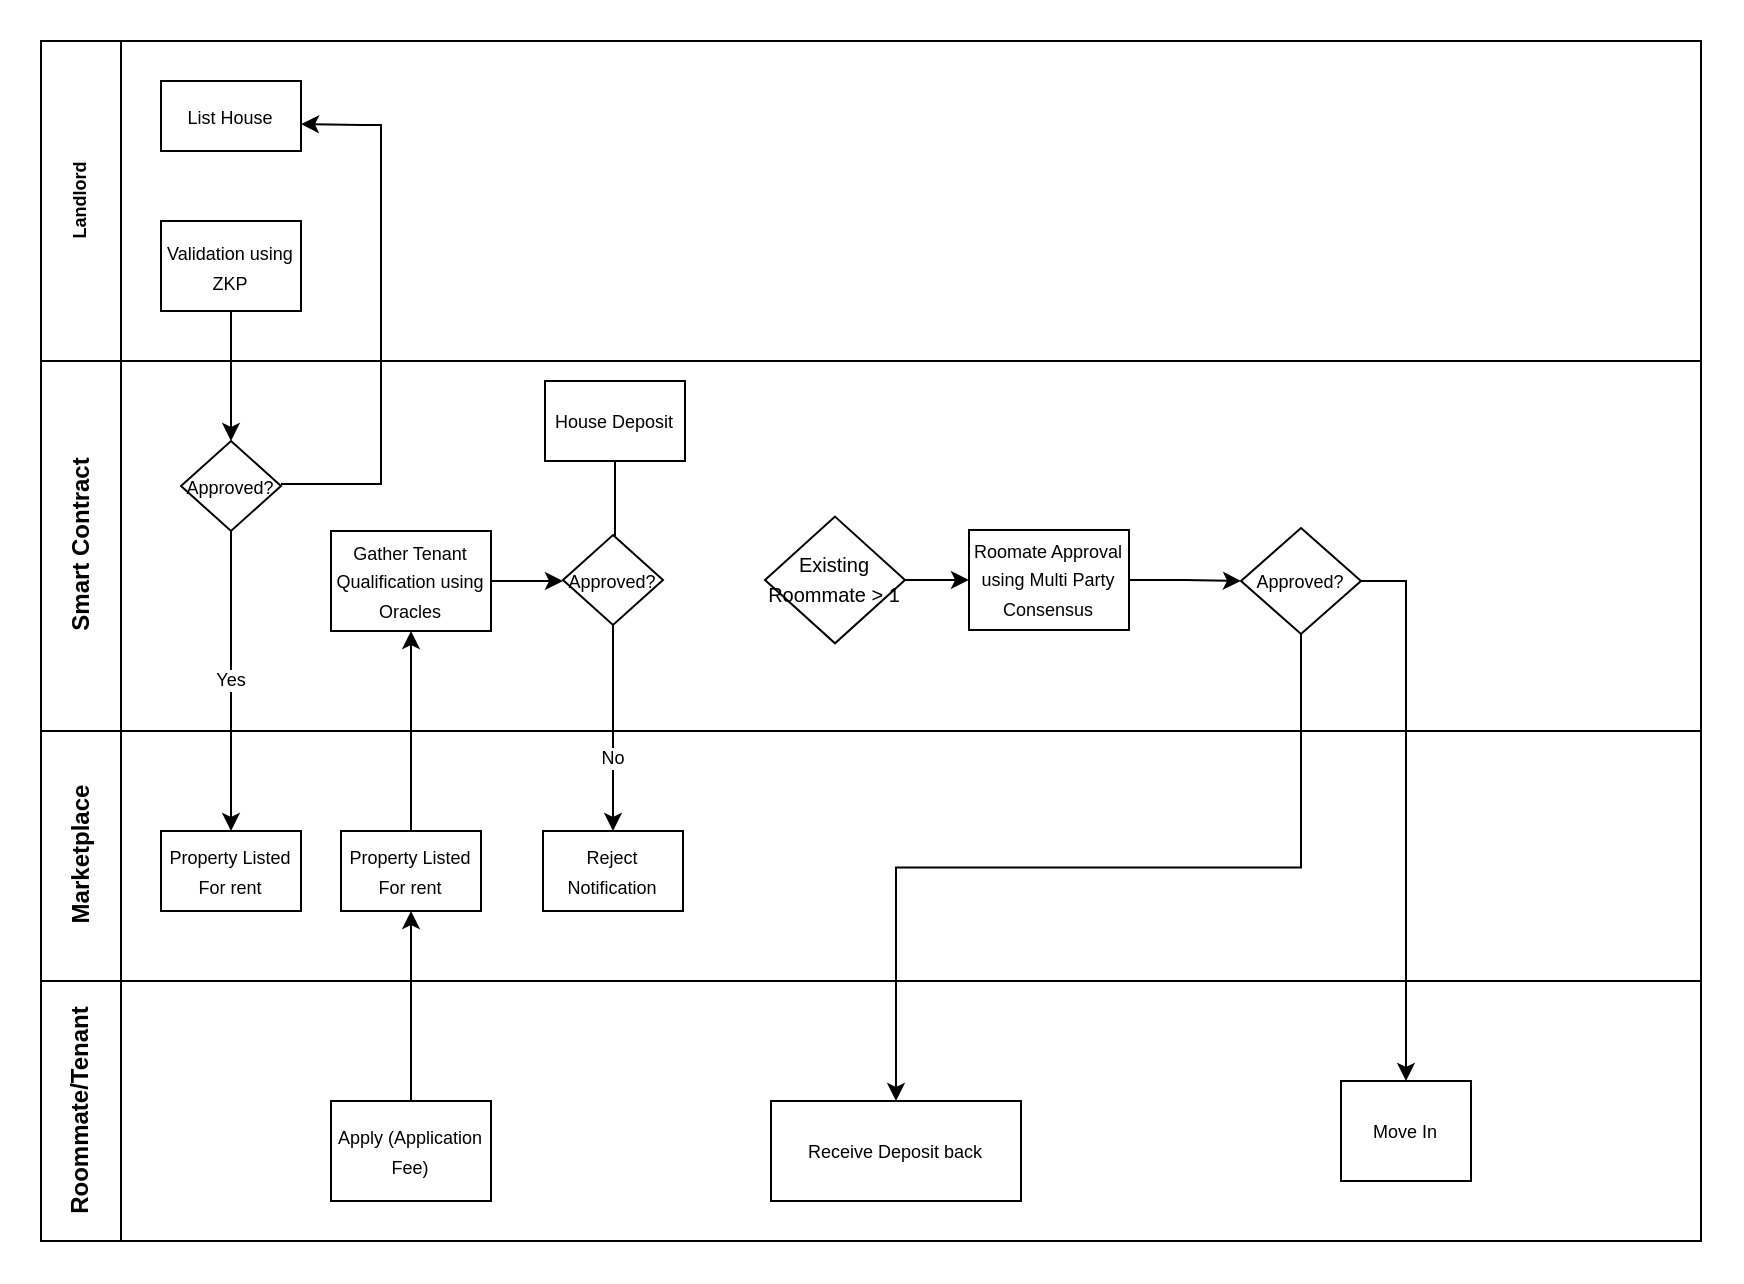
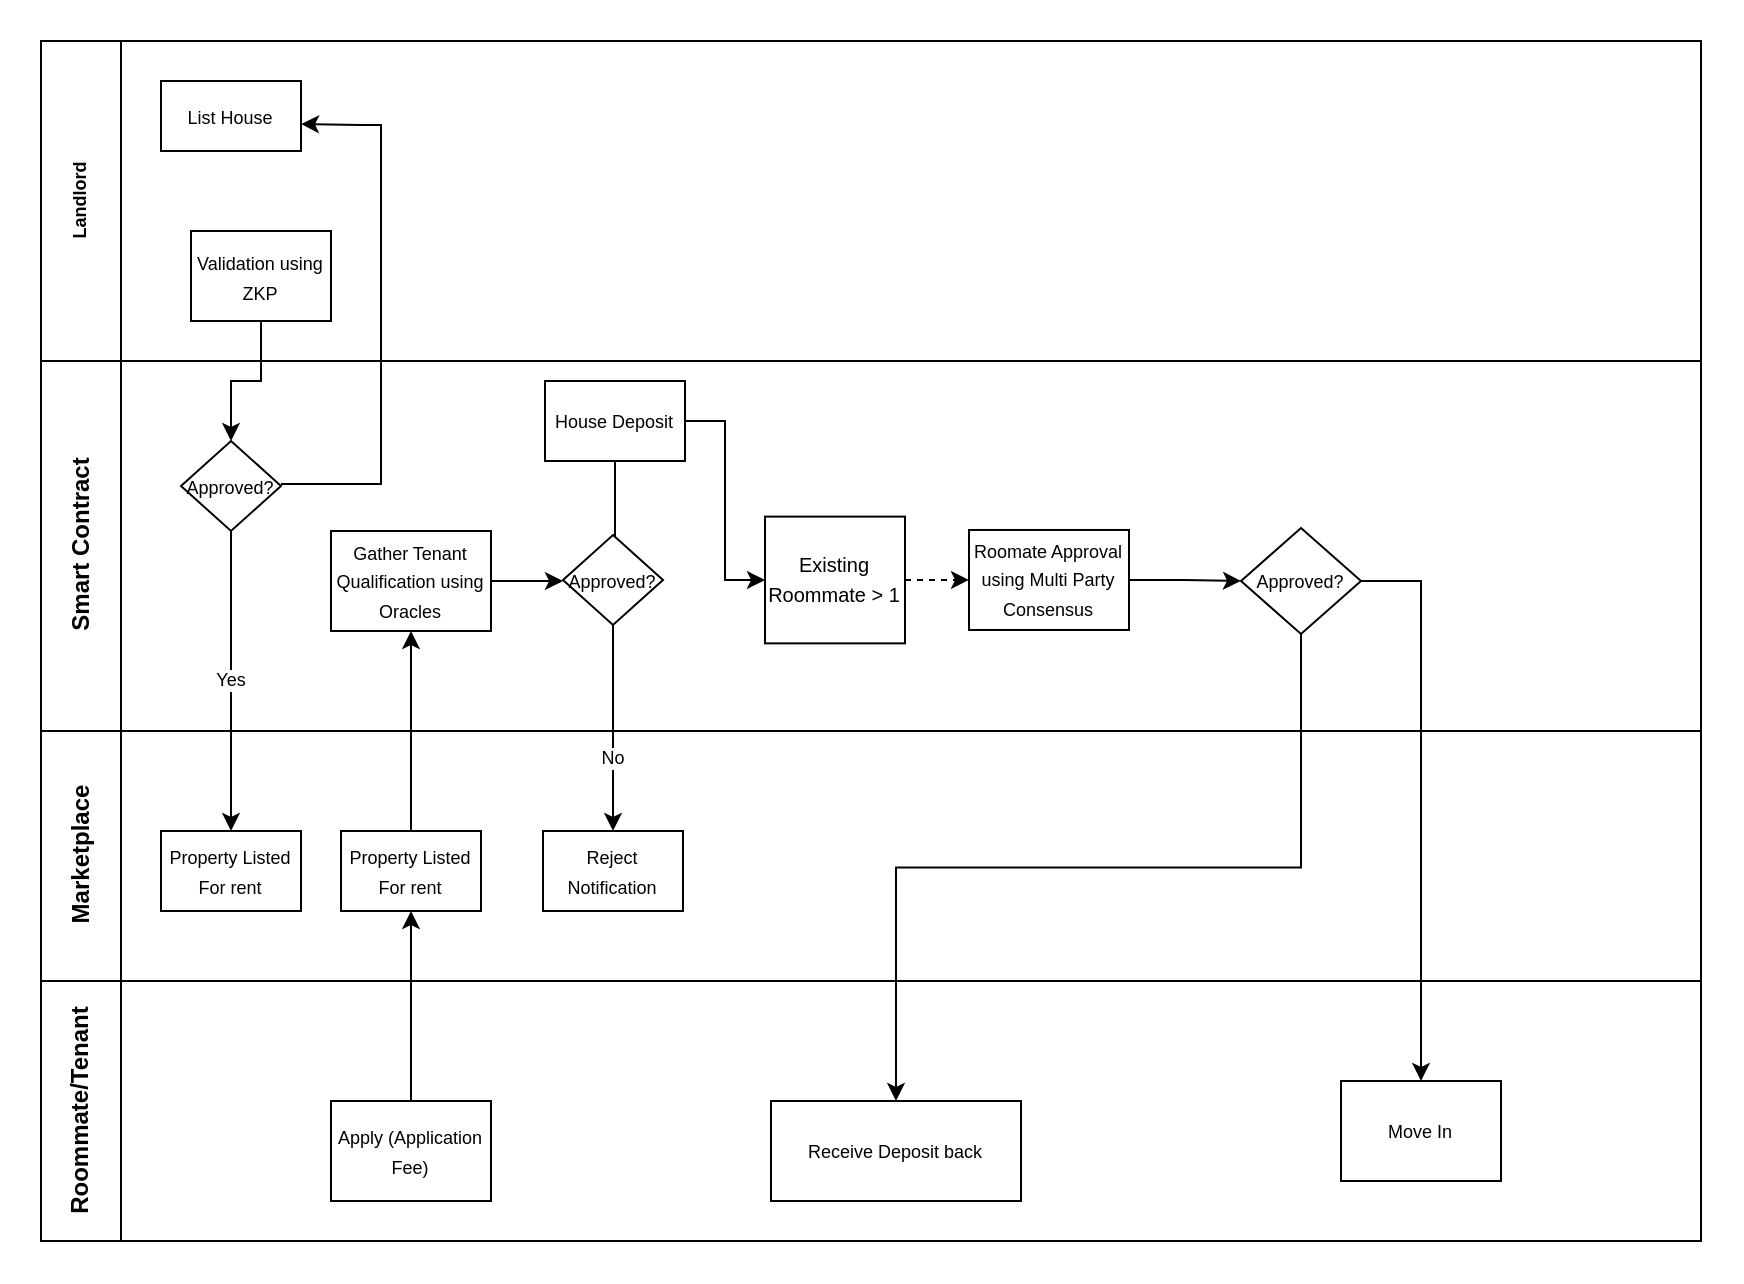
node "Validation using ZKP": moved (231, 266) -> (261, 276)
edge "House Deposit" -> "Existing Roommate > 1": added
node "Existing Roommate > 1": shape diamond -> rectangle
edge "Existing Roommate > 1" -> "Roomate Approval using Multi Party Consensus": style solid -> dashed
node "Move In": size 130x100 -> 160x100
